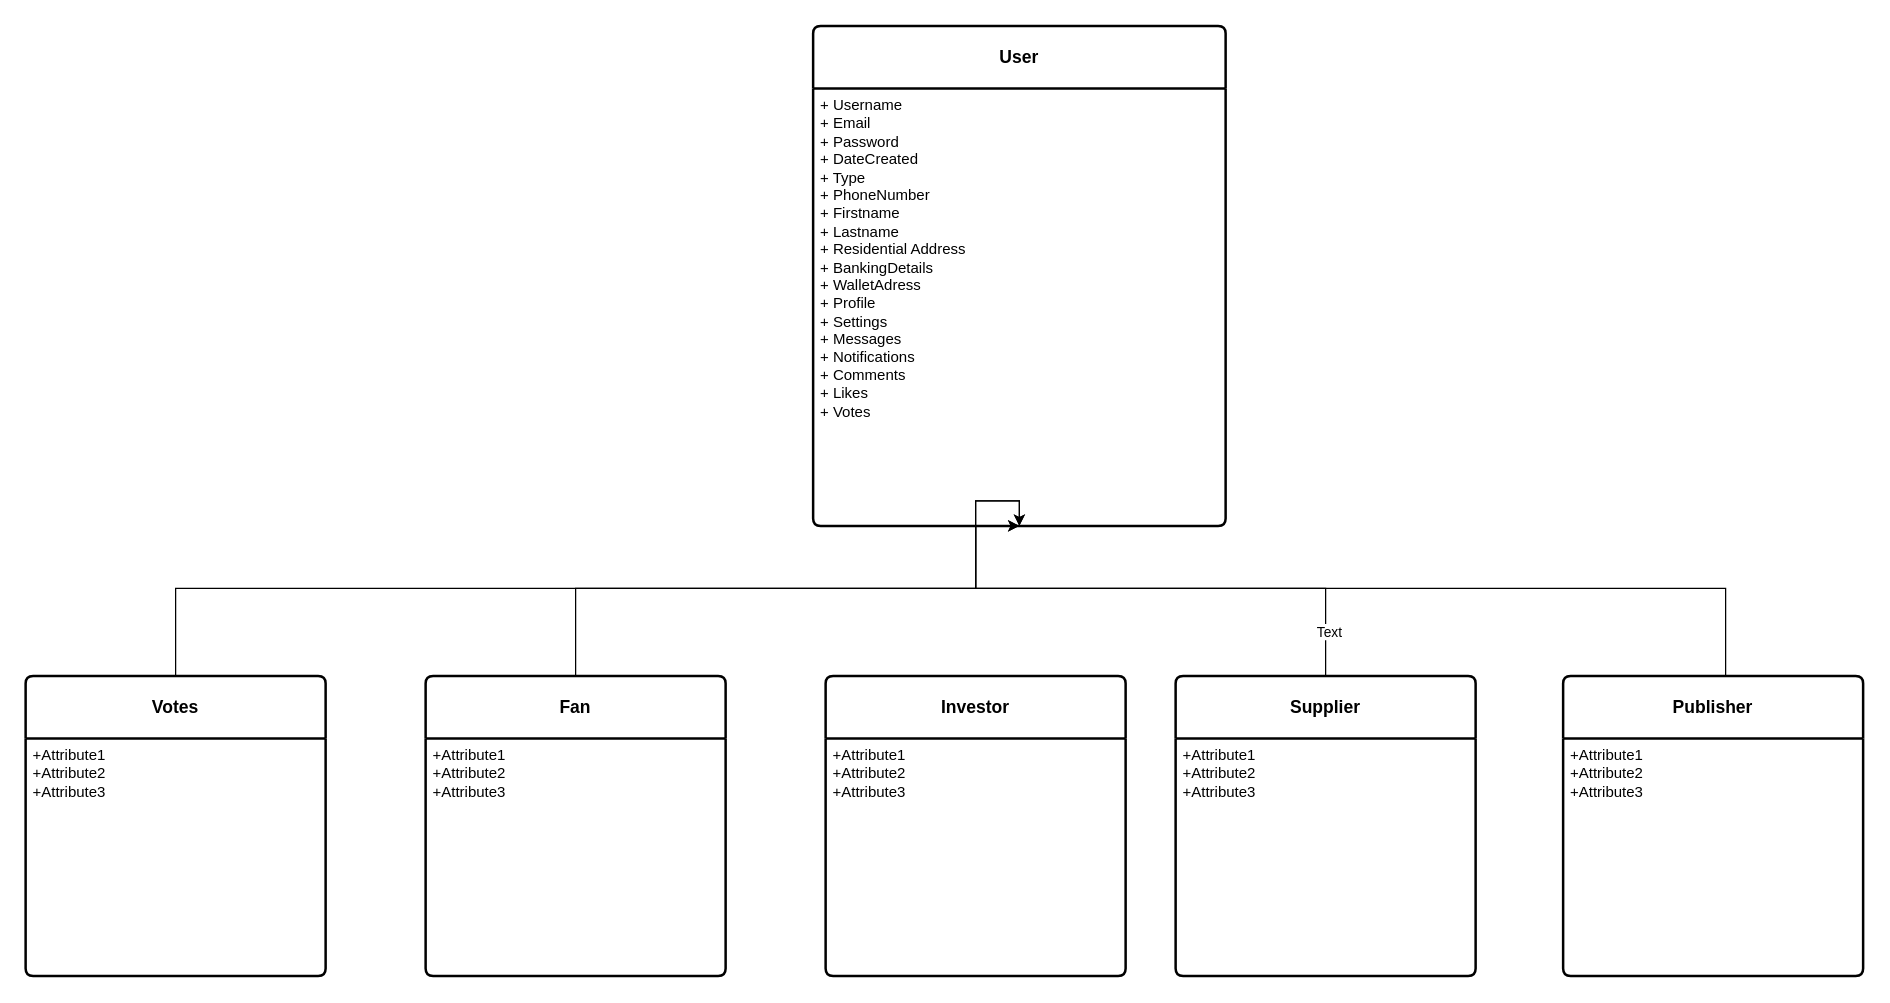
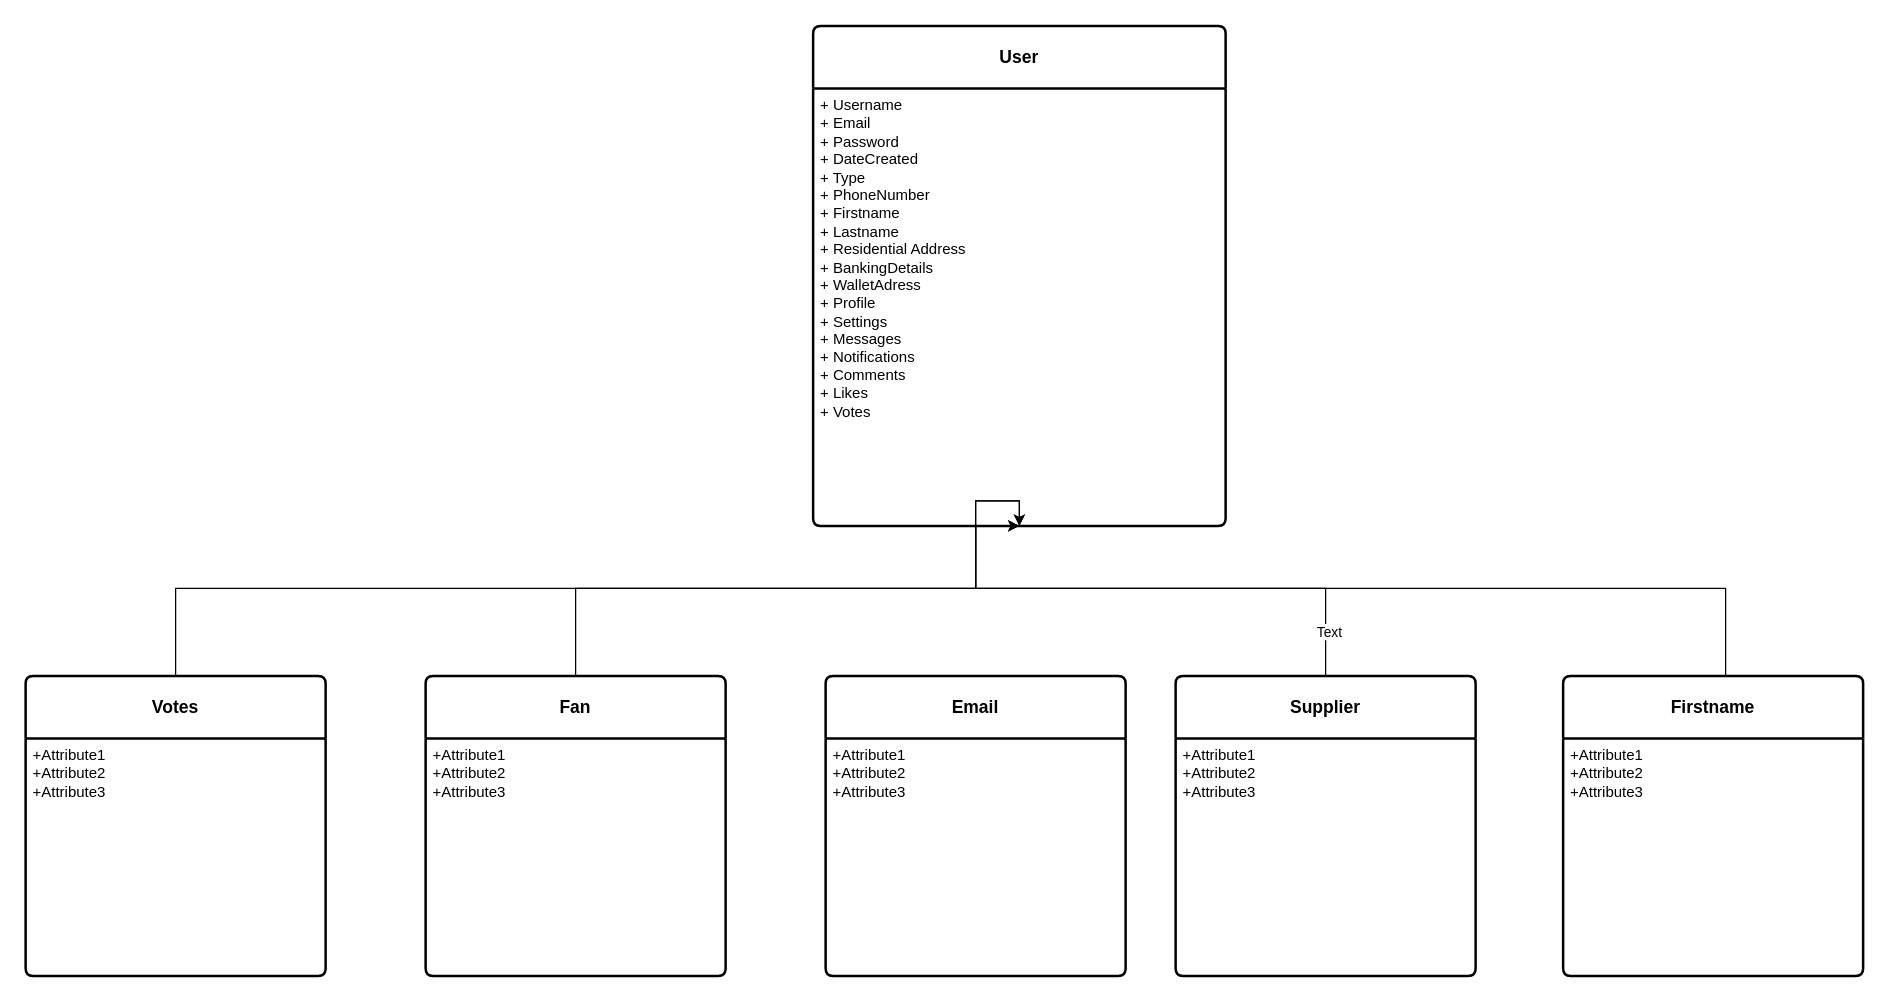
node "Investor": label "Investor" -> "Email"
node "Publisher": label "Publisher" -> "Firstname"
